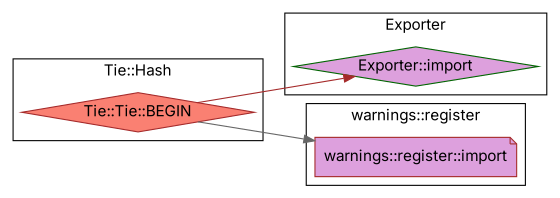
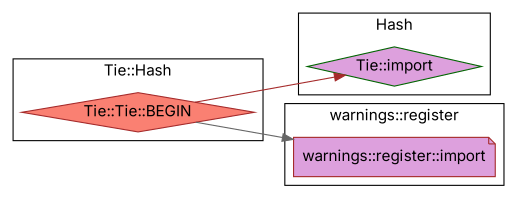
cluster "Exporter": label "Exporter" -> "Hash"
node "Exporter::import": label "Exporter::import" -> "Tie::import"
